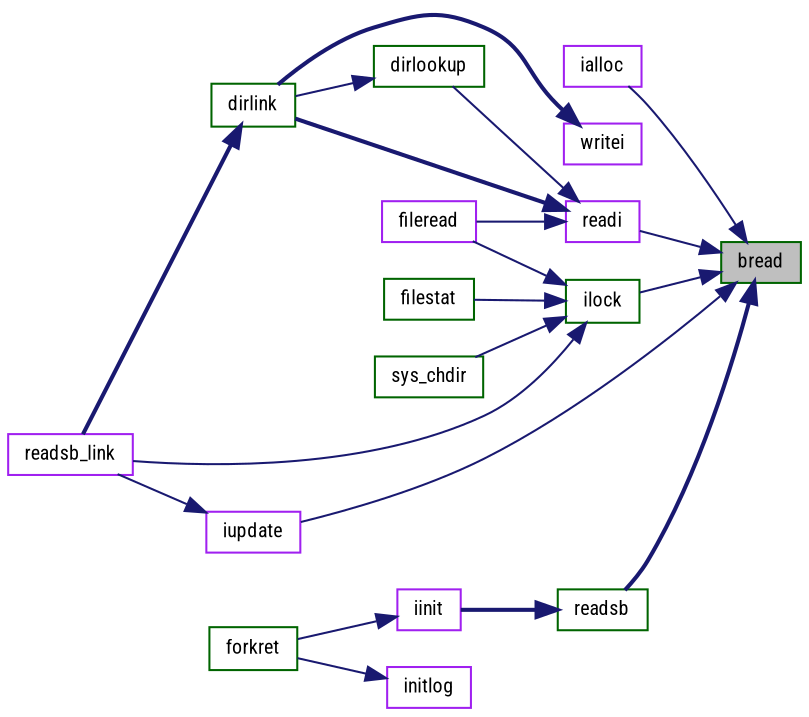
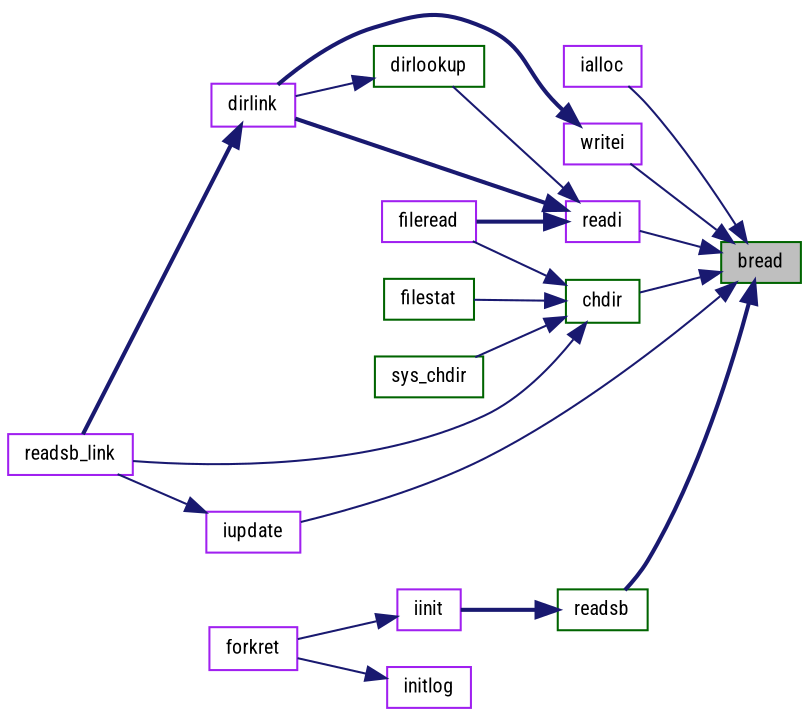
node "dirlink": color darkgreen -> purple
edge "writei" -> "bread": added
edge "fileread" -> "readi": style solid -> bold
node "ilock": label "ilock" -> "chdir"
node "forkret": color darkgreen -> purple
